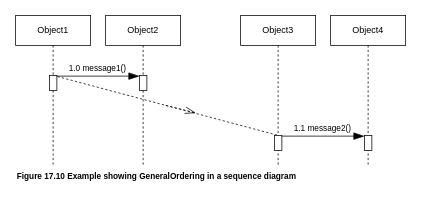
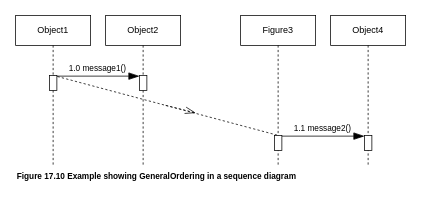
node "Object3": label "Object3" -> "Figure3"
